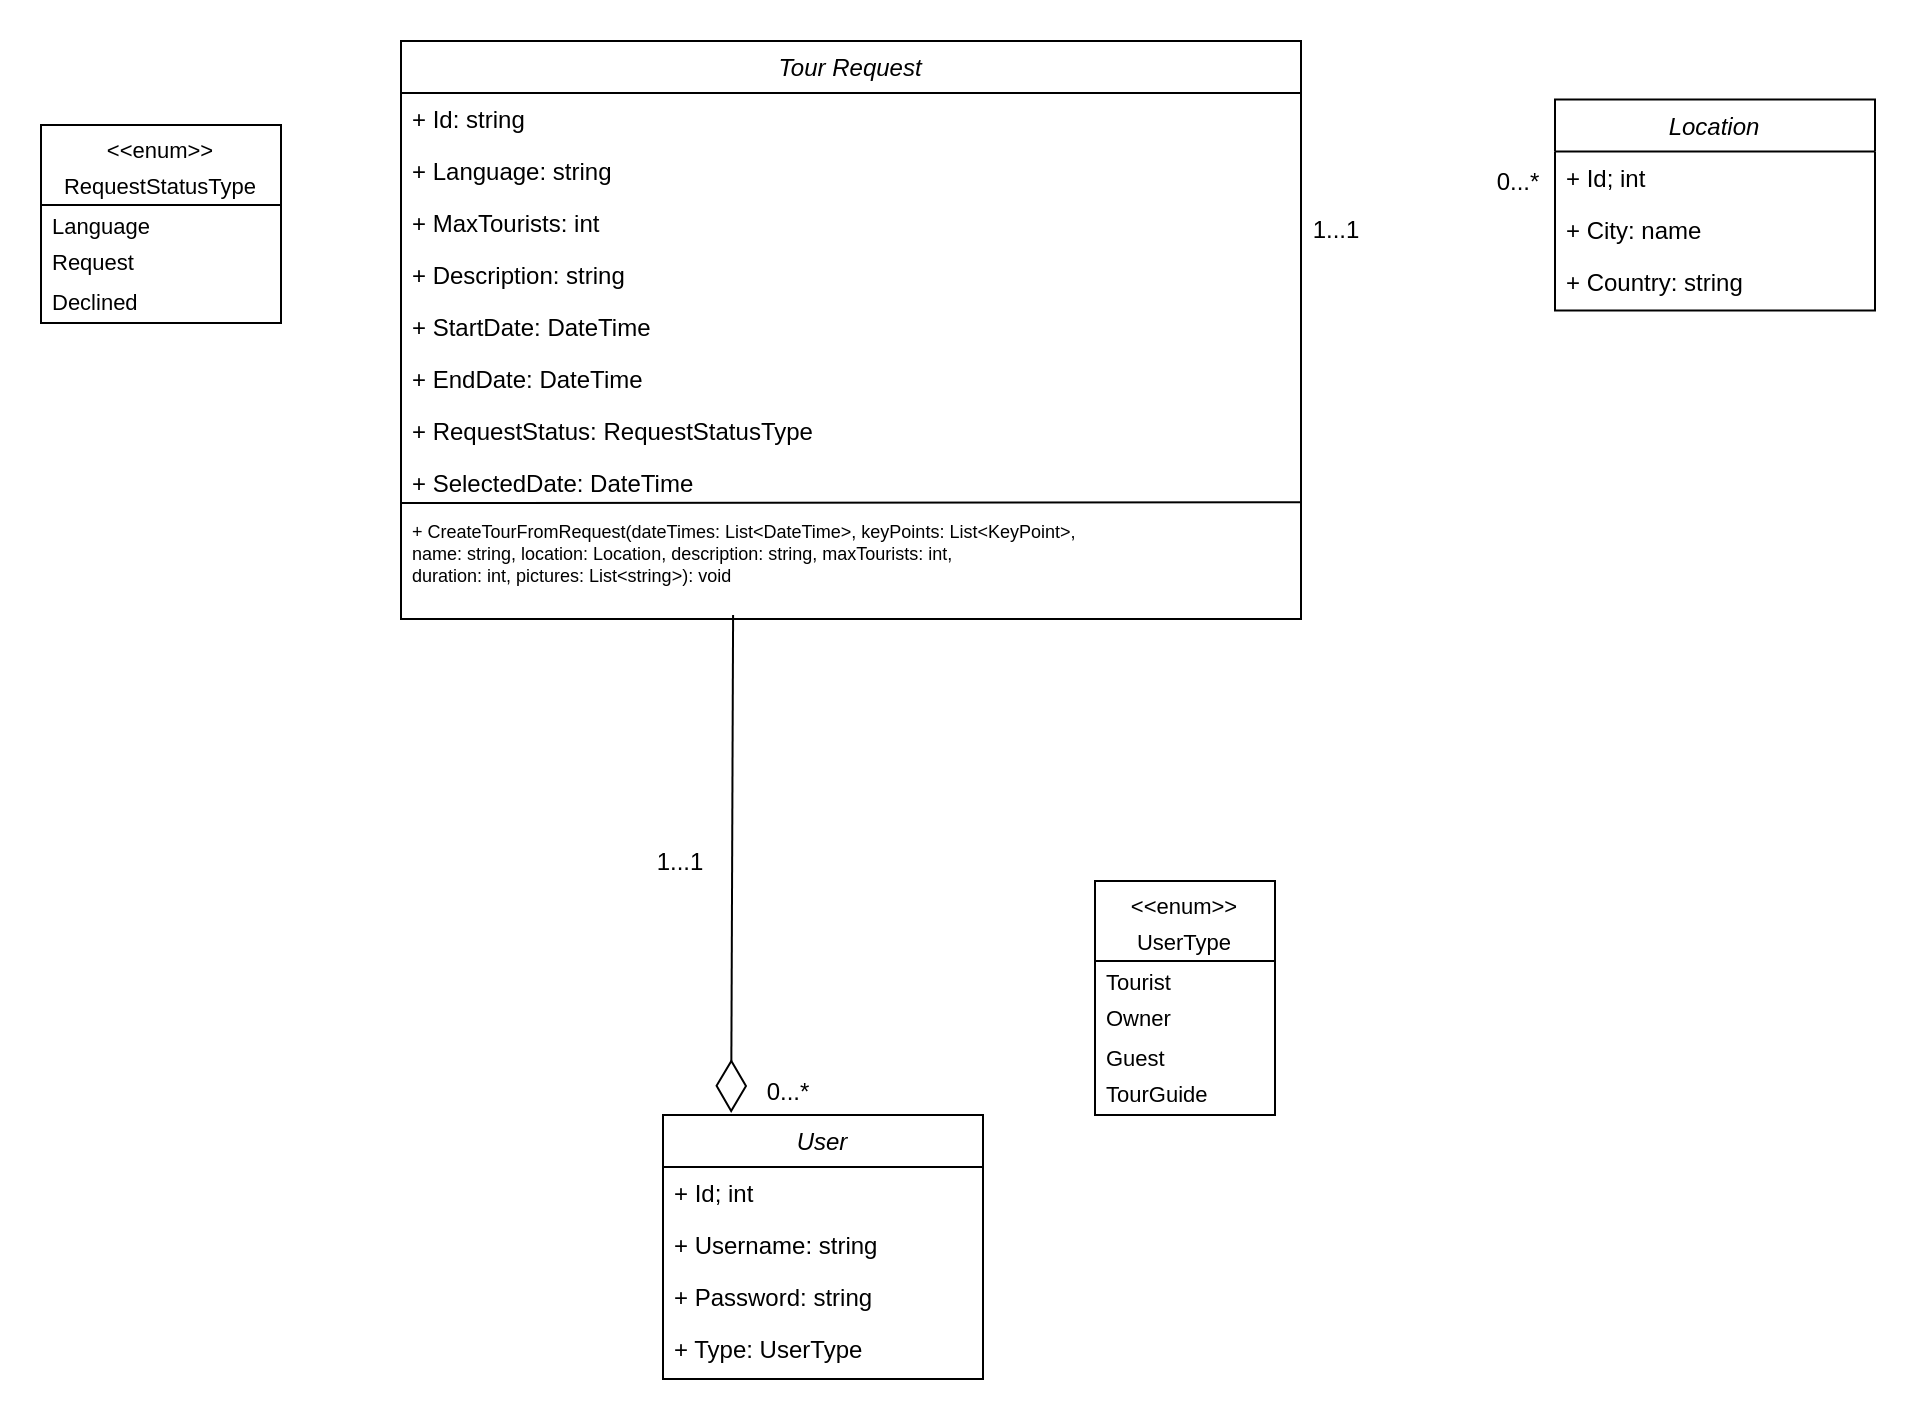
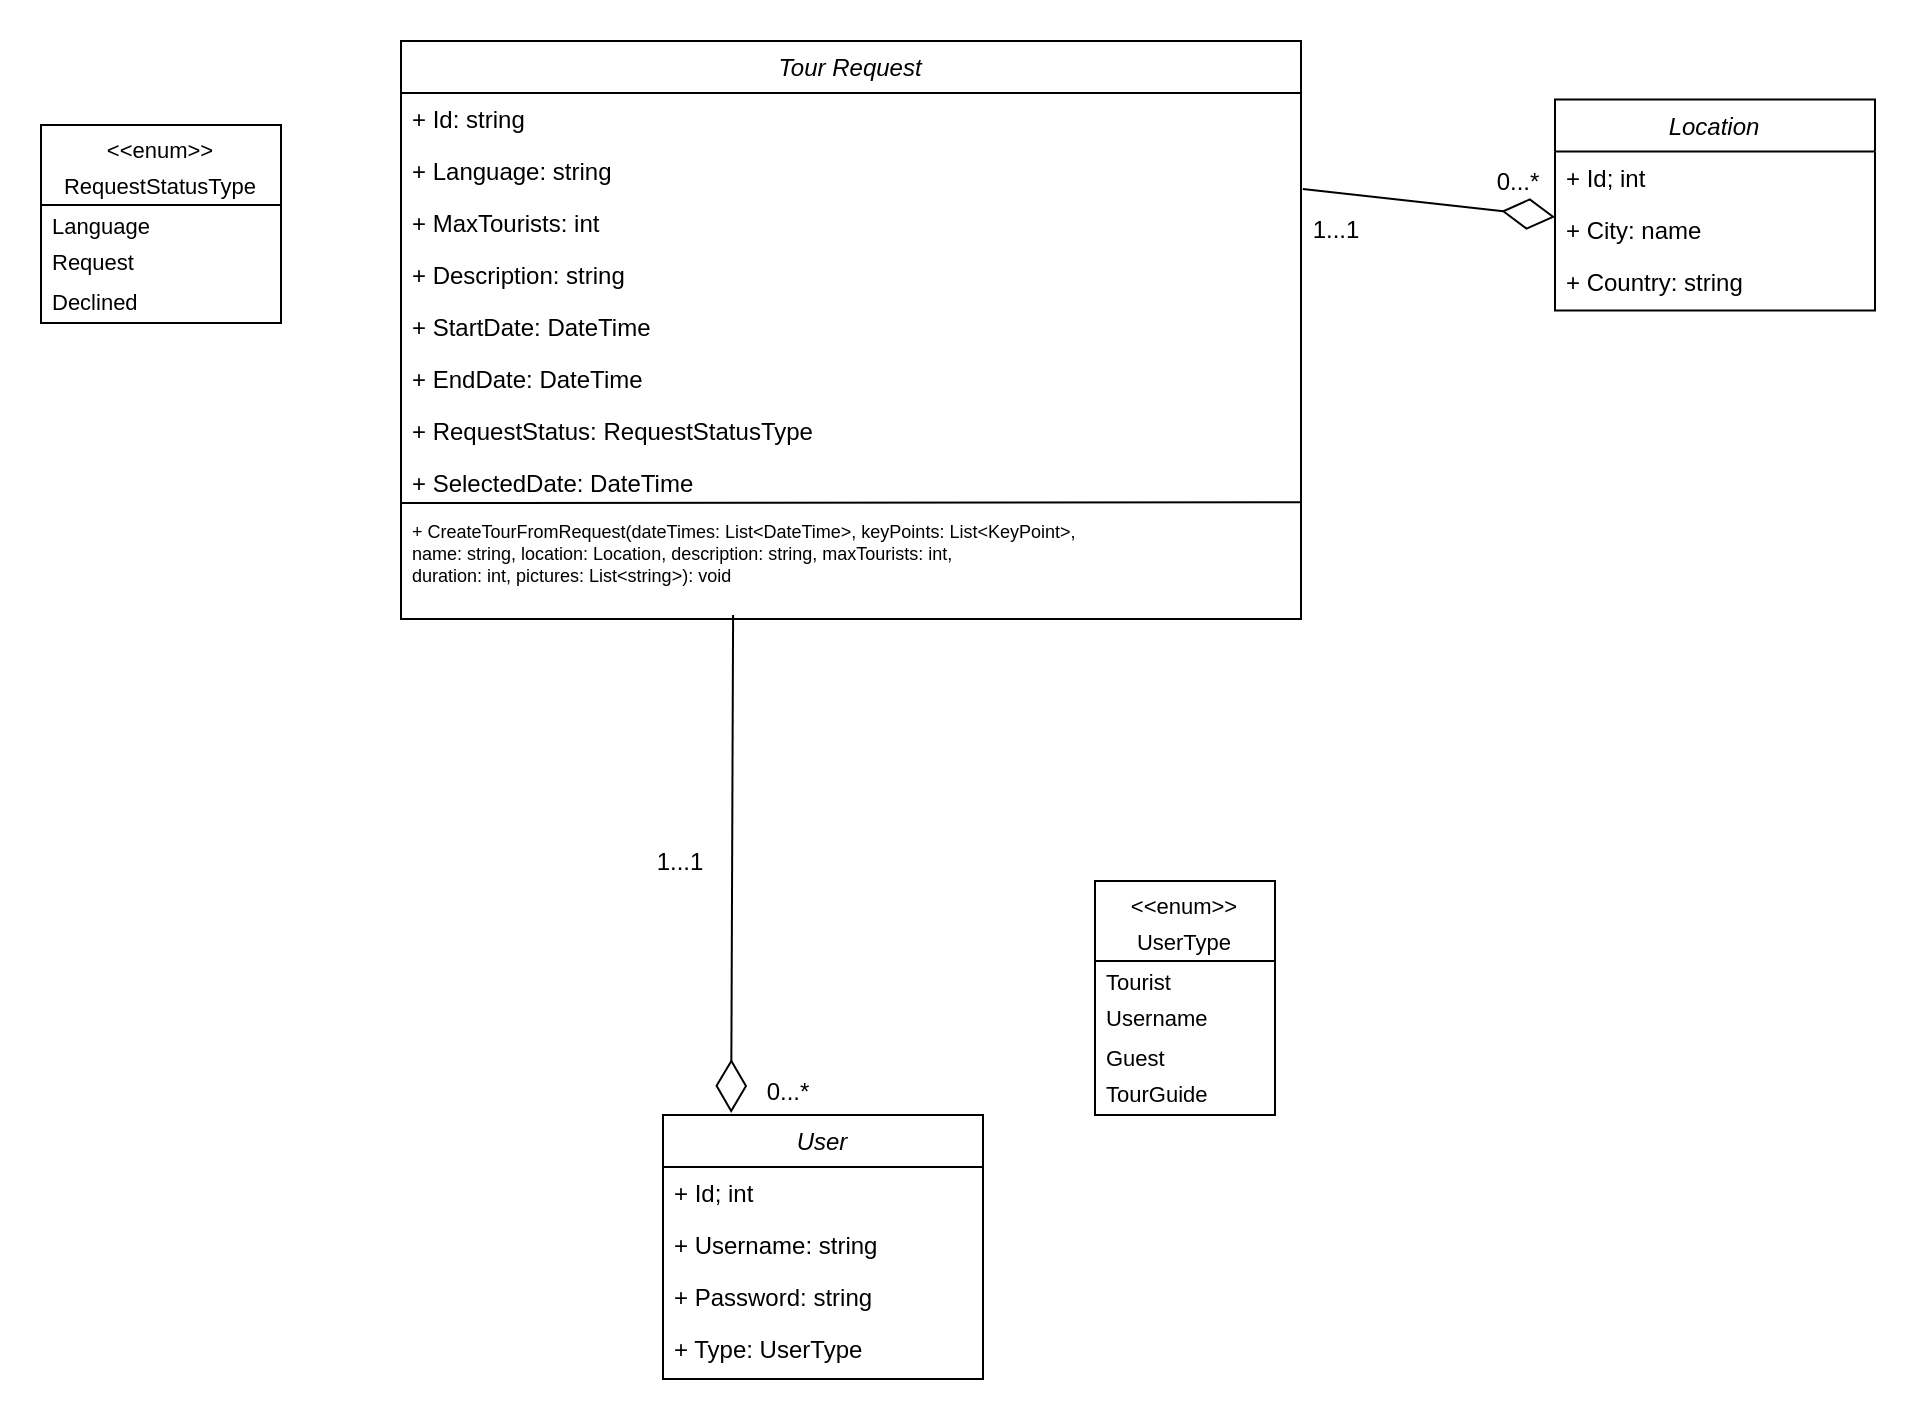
edge "+ MaxTourists: int" -> "+ City: name": added
node "Owner": label "Owner" -> "Username"
